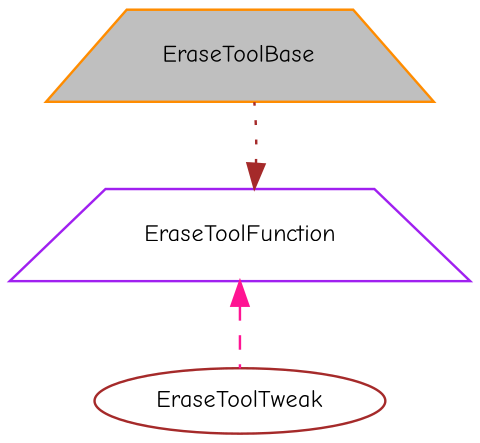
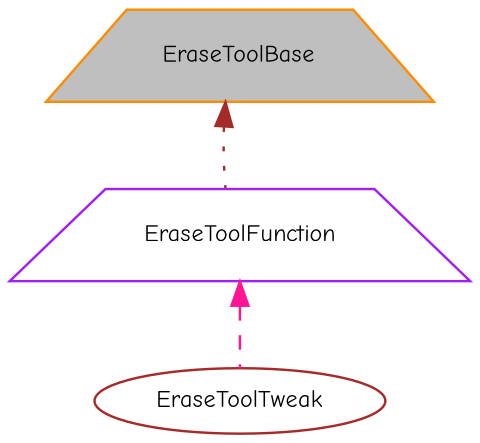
edge "EraseToolBase" -> "EraseToolFunction": reversed
